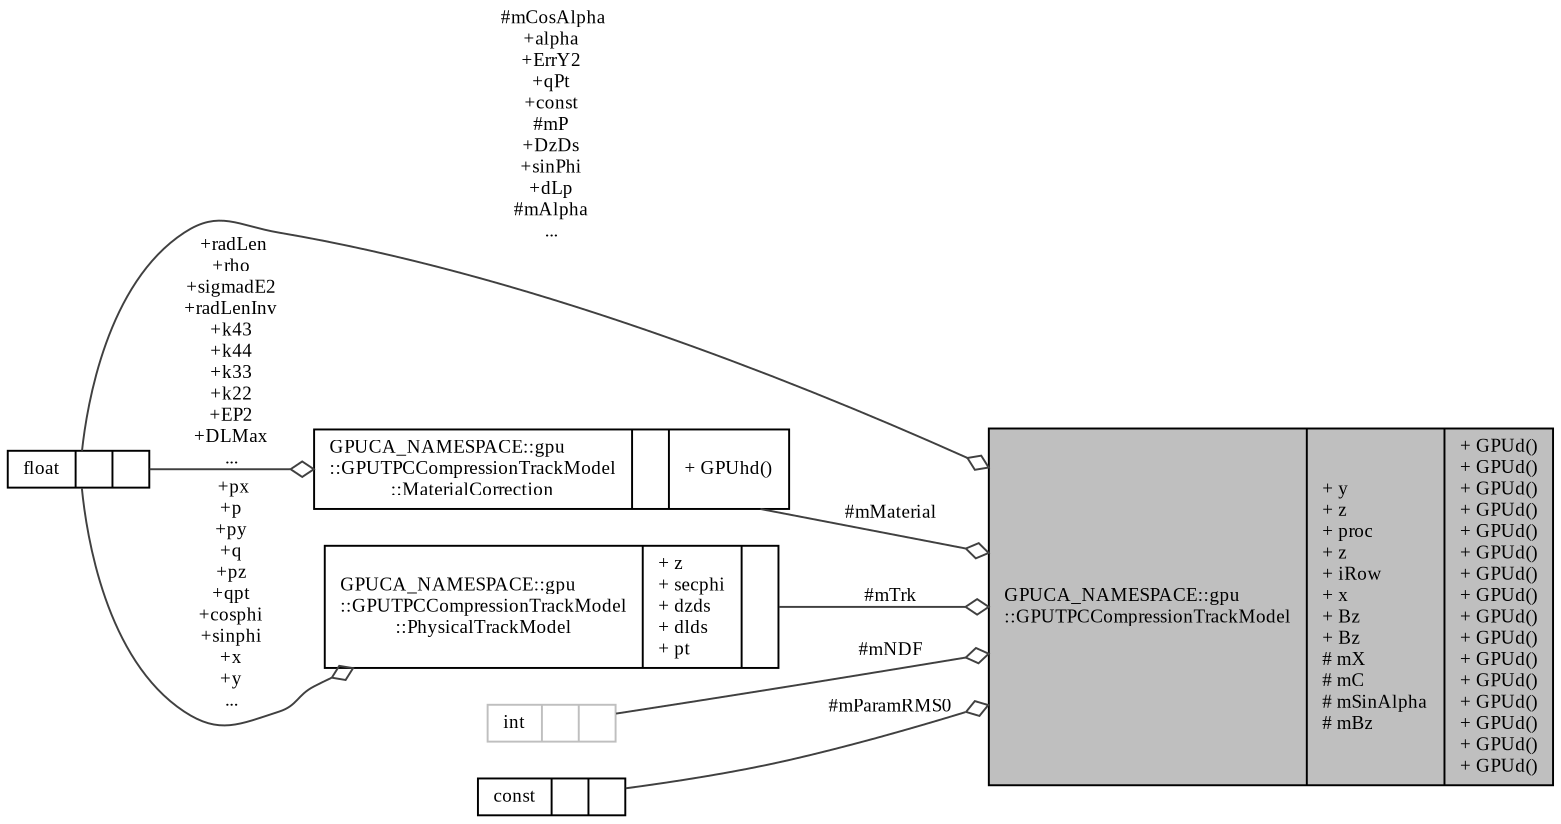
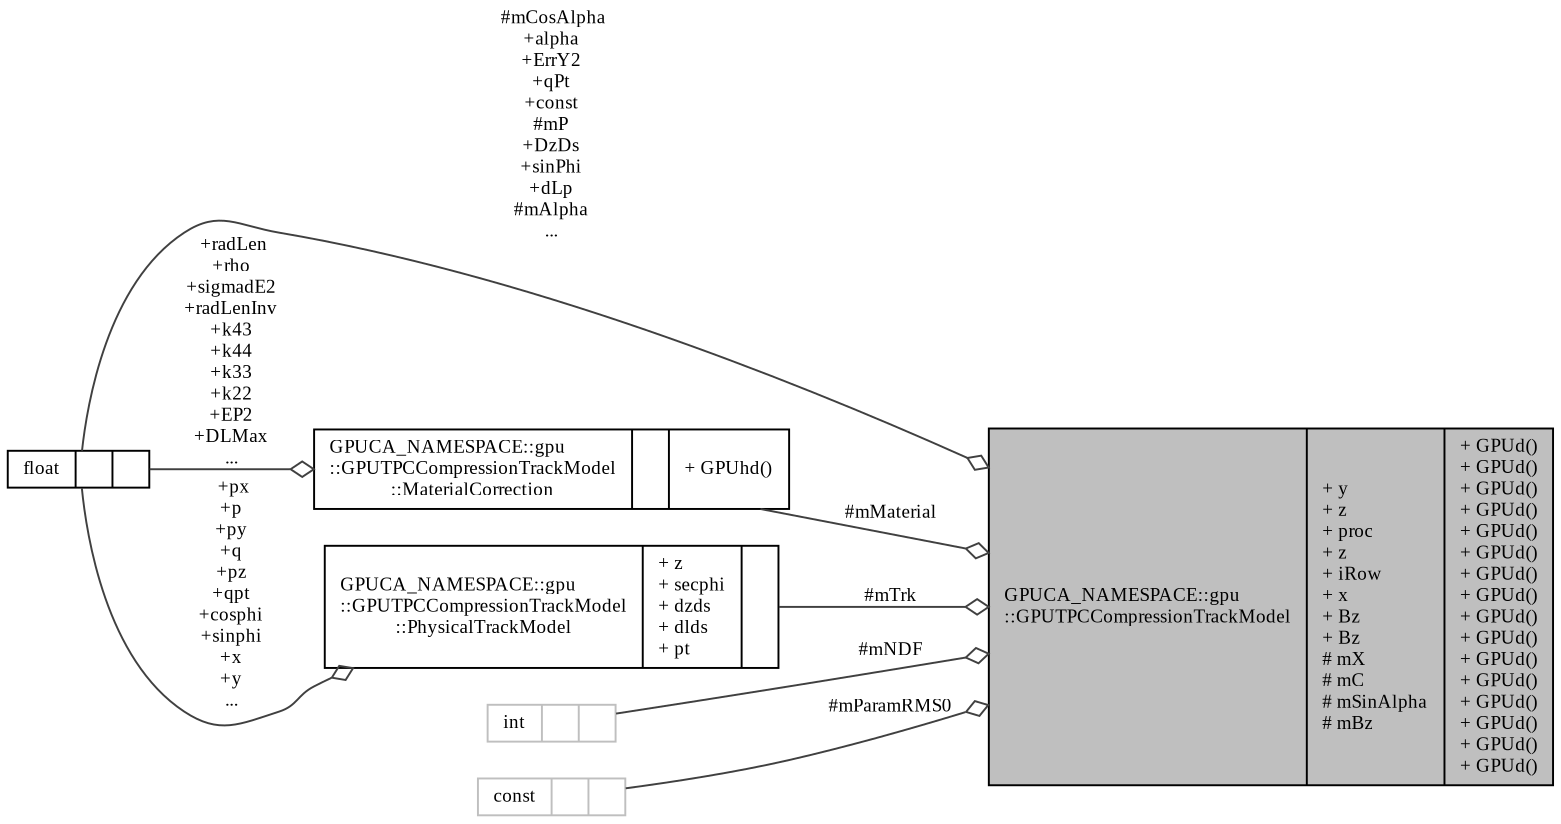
node "const": color black -> grey75
